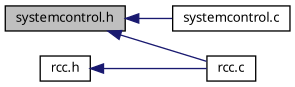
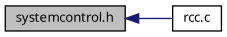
node "systemcontrol.c": removed
node "rcc.h": removed
